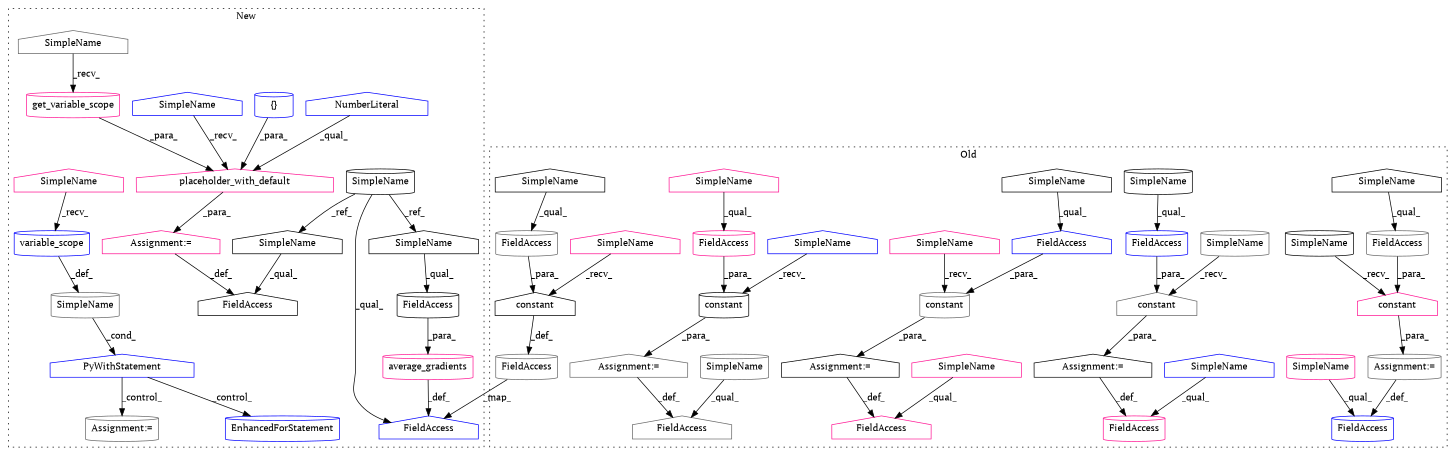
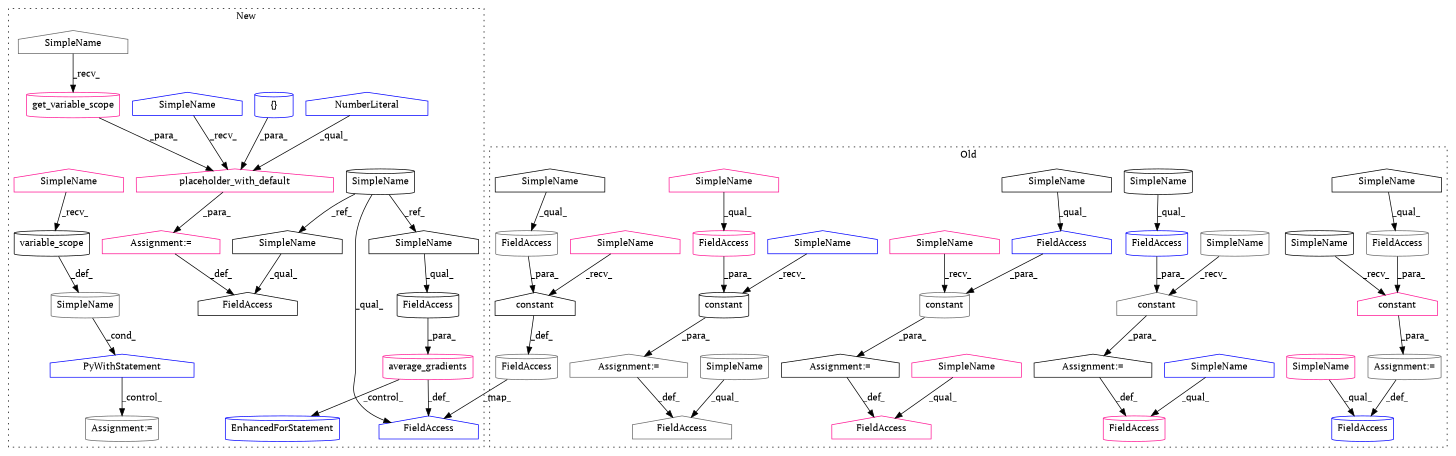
node "variable_scope": color blue -> black
edge "PyWithStatement" -> "EnhancedForStatement": now "average_gradients" -> "EnhancedForStatement"
